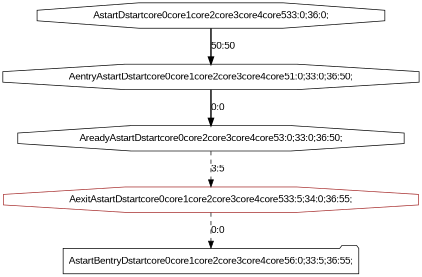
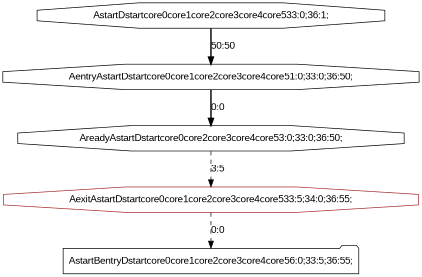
node "AstartDstartcore0core1core2core3core4core533:0;36:0;": label "AstartDstartcore0core1core2core3core4core533:0;36:0;" -> "AstartDstartcore0core1core2core3core4core533:0;36:1;"
